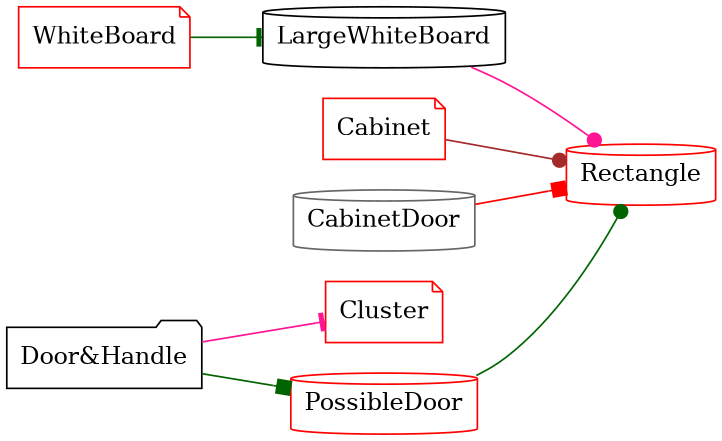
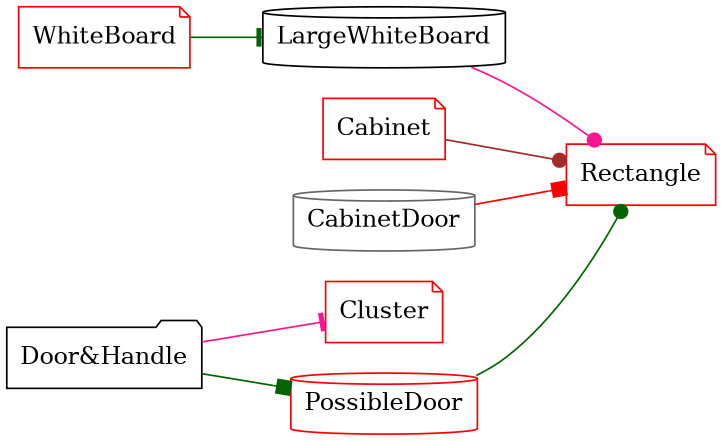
node "Rectangle": shape cylinder -> note
